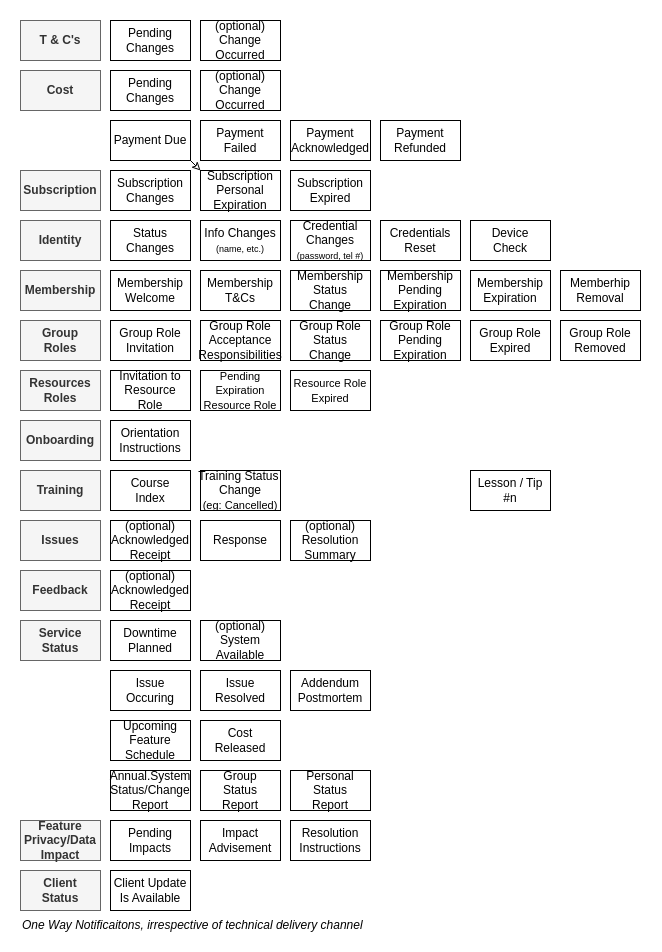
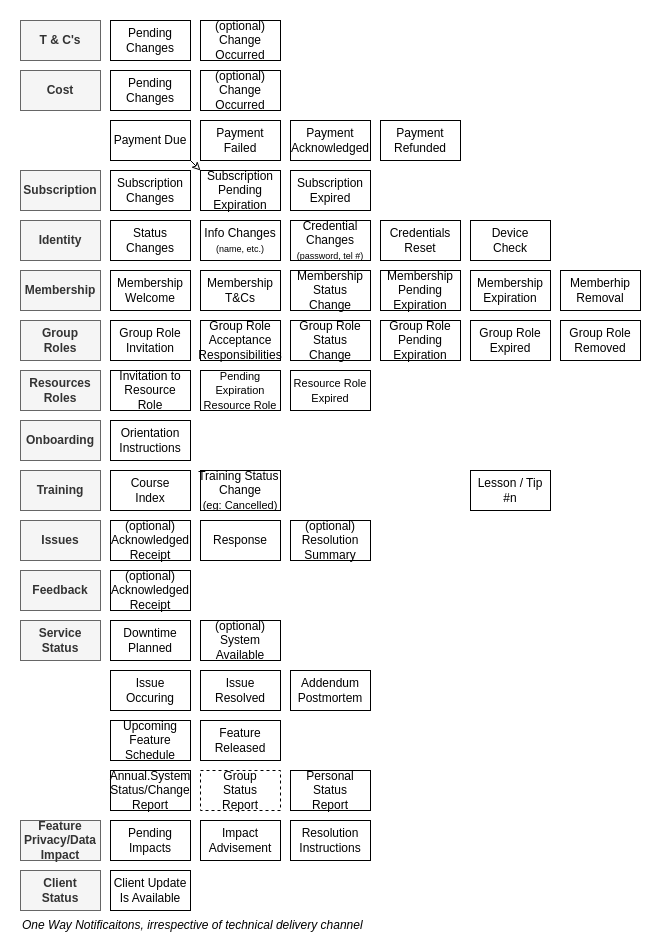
node "Subscription Personal Expiration": label "Subscription Personal Expiration" -> "Subscription Pending Expiration"
node "Cost Released": label "Cost Released" -> "Feature Released"
node "Group Status Report": style solid -> dashed
